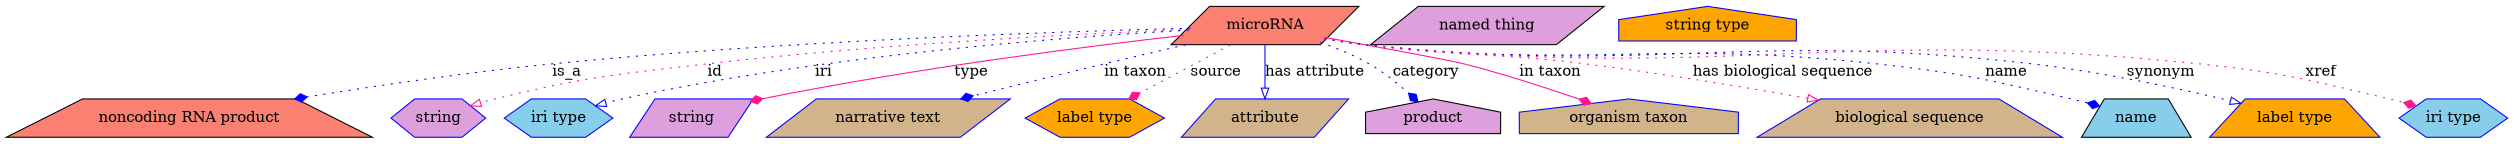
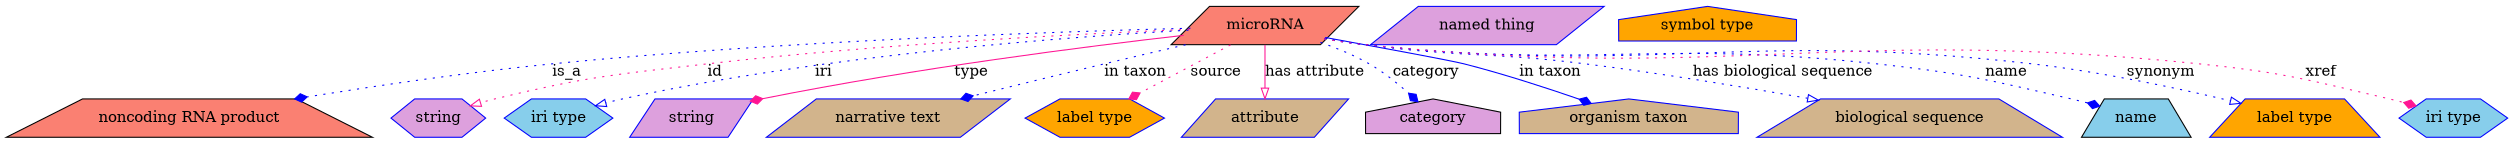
node "named thing": color black -> blue
node "string type": label "string type" -> "symbol type"
edge "microRNA" -> "organism taxon": color deeppink -> blue
edge "microRNA" -> "biological sequence": color deeppink -> blue
edge "microRNA" -> "attribute": color blue -> deeppink
node "product": label "product" -> "category"
